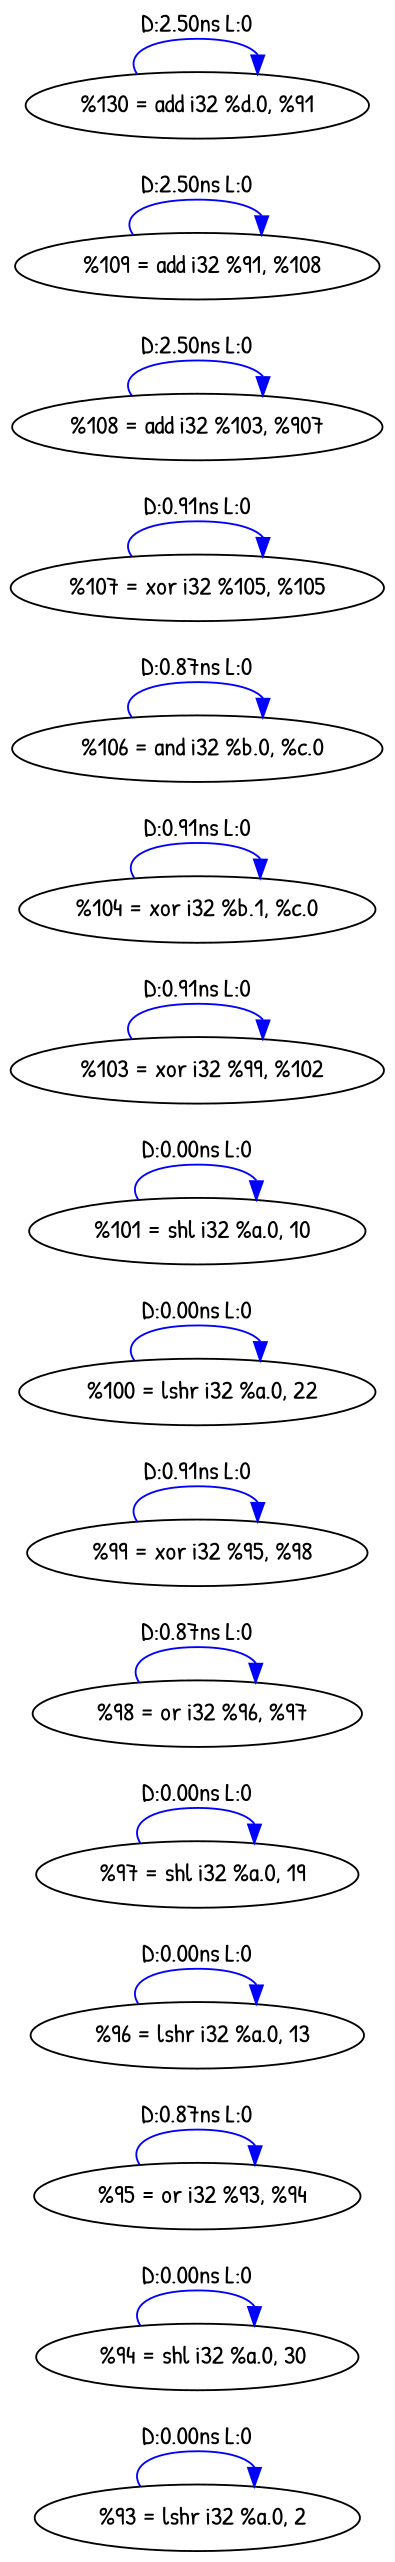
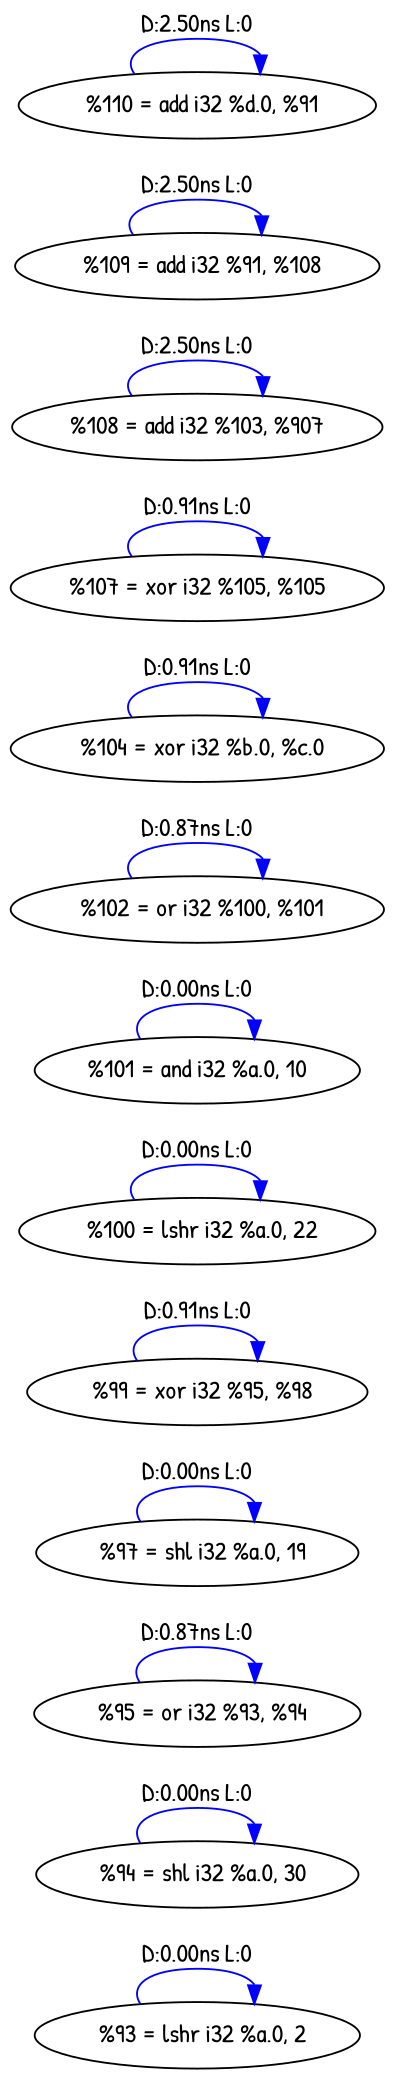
node "%130 = add i32 %d.0, %91": label "%130 = add i32 %d.0, %91" -> "%110 = add i32 %d.0, %91"
node "%106 = and i32 %b.0, %c.0": removed
node "%102 = or i32 %100, %101": added
node "%104 = xor i32 %b.1, %c.0": label "%104 = xor i32 %b.1, %c.0" -> "%104 = xor i32 %b.0, %c.0"
node "%103 = xor i32 %99, %102": removed
node "%101 = shl i32 %a.0, 10": label "%101 = shl i32 %a.0, 10" -> "%101 = and i32 %a.0, 10"
node "%98 = or i32 %96, %97": removed
node "%96 = lshr i32 %a.0, 13": removed
